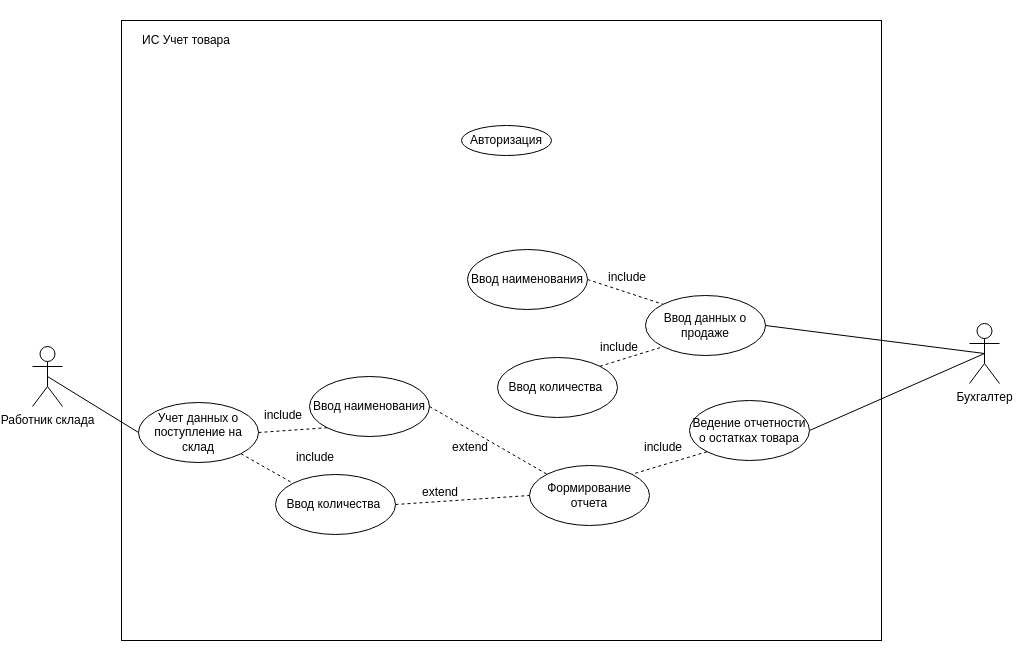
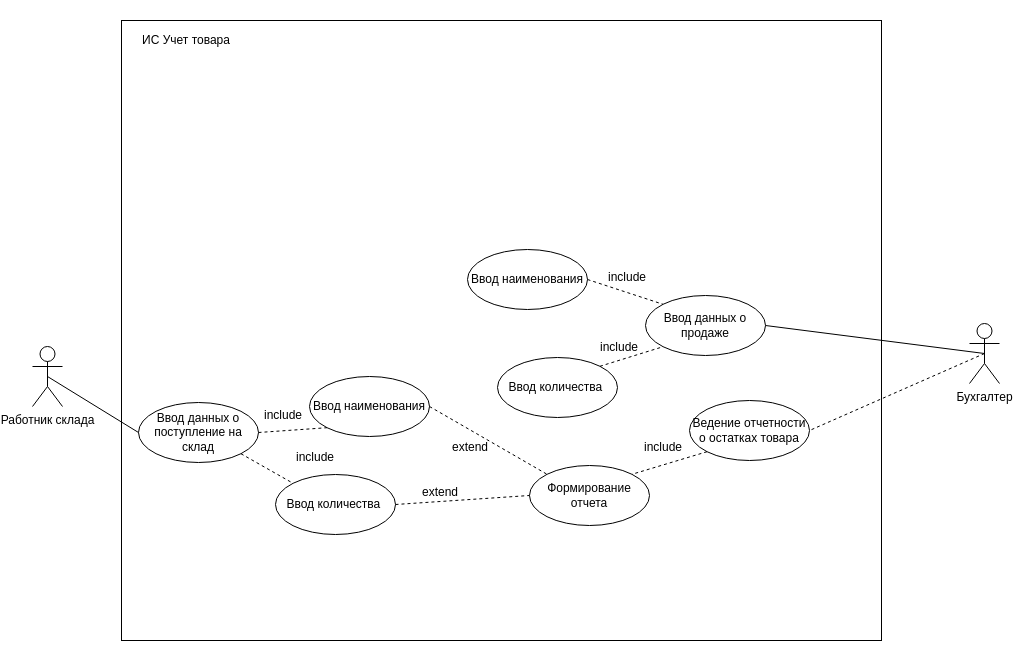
node "Авторизация": removed
edge "Бухгалтер" -- "Ведение отчетности о остатках товара": style solid -> dashed
node "Учет данных о поступление на склад": label "Учет данных о поступление на склад" -> "Ввод данных о поступление на склад"
